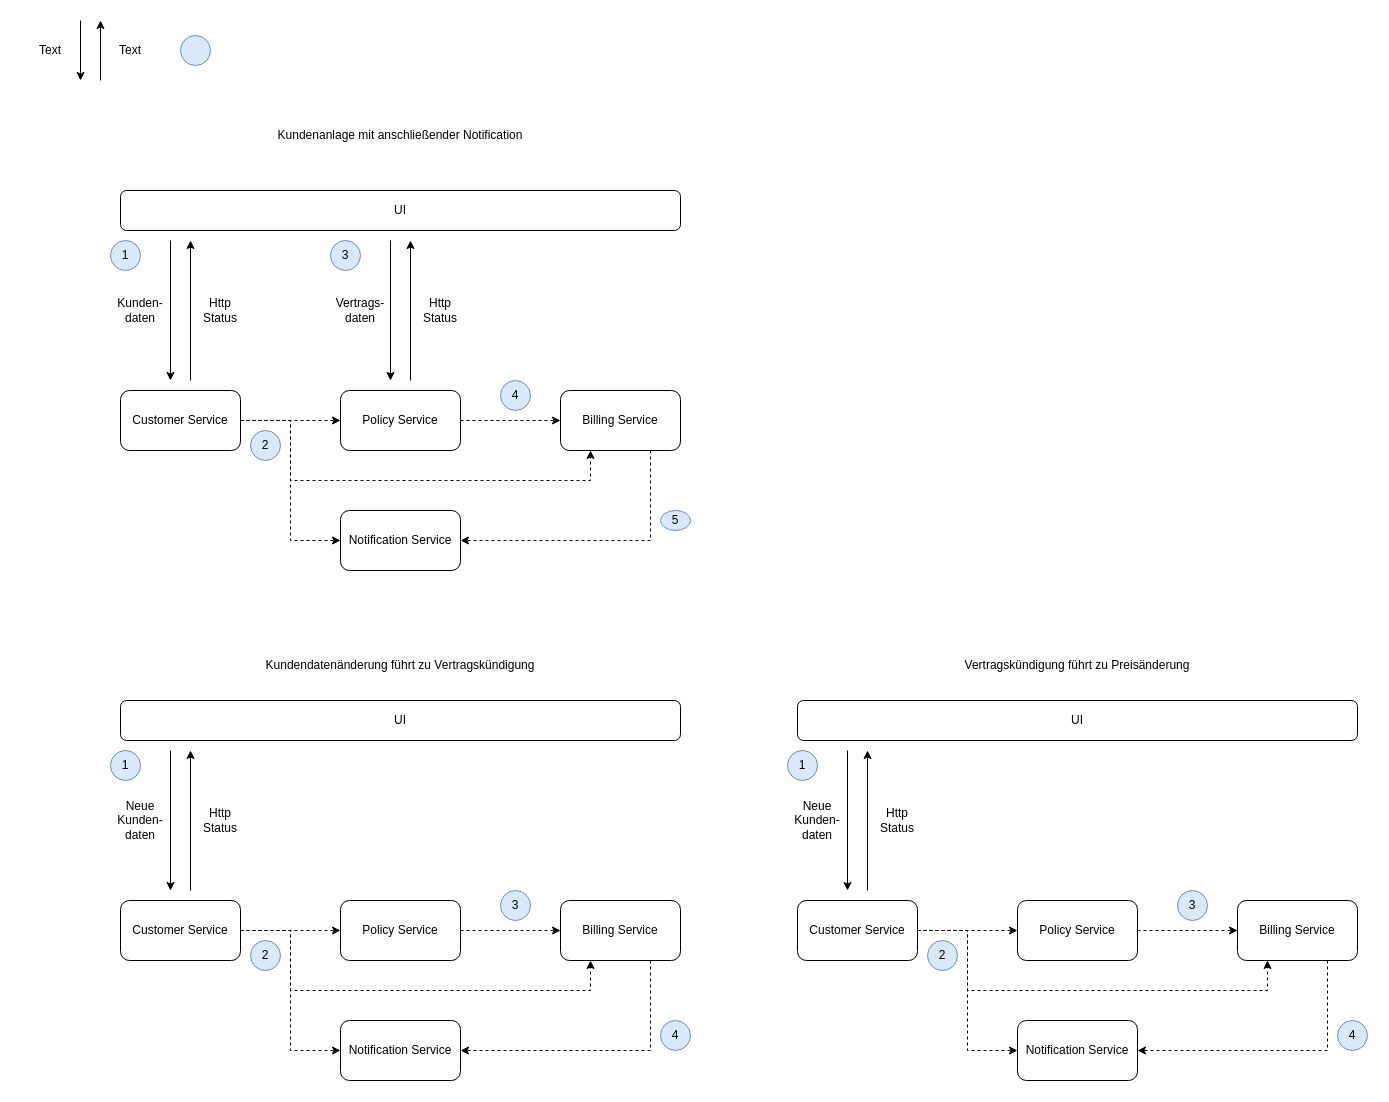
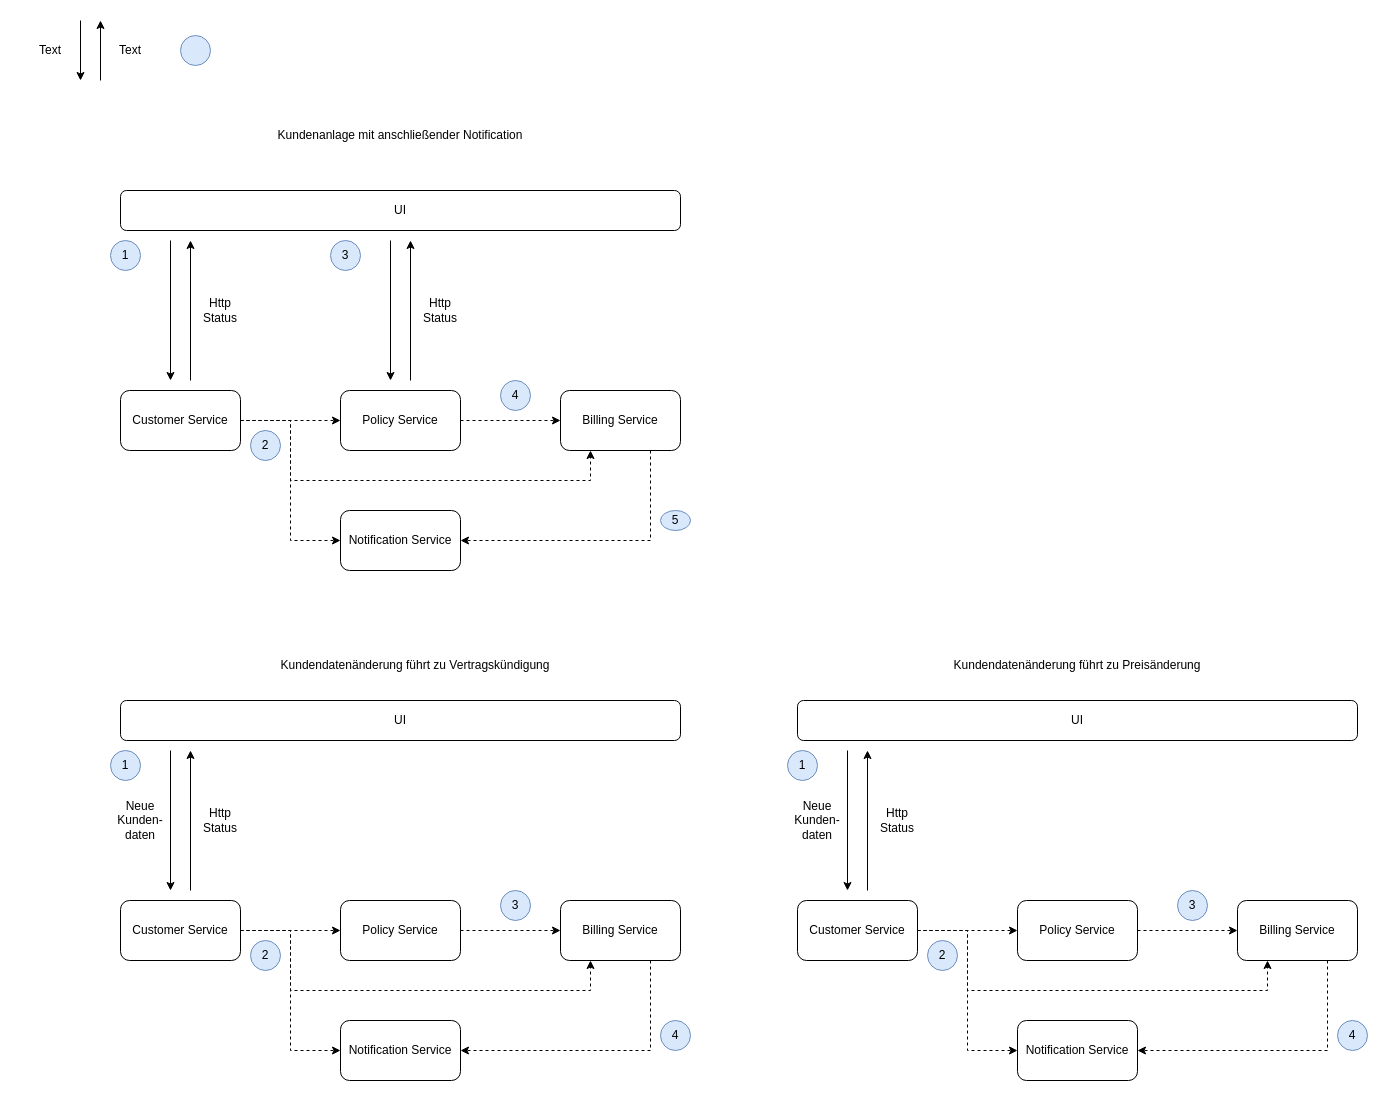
node "Kunden- daten": removed
node "Vertrags- daten": removed
node "Kundendatenänderung führt zu Vertragskündigung": moved (401, 666) -> (416, 666)
node "Vertragskündigung führt zu Preisänderung": label "Vertragskündigung führt zu Preisänderung" -> "Kundendatenänderung führt zu Preisänderung"
